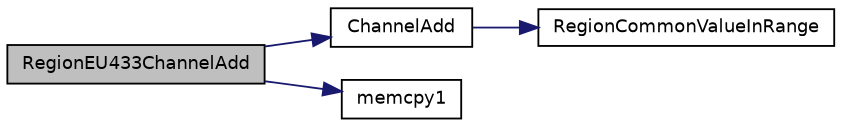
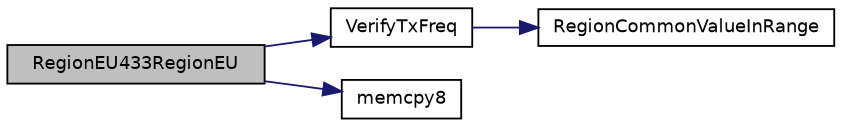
node "ChannelAdd": label "ChannelAdd" -> "VerifyTxFreq"
node "RegionEU433ChannelAdd": label "RegionEU433ChannelAdd" -> "RegionEU433RegionEU"
node "memcpy1": label "memcpy1" -> "memcpy8"
